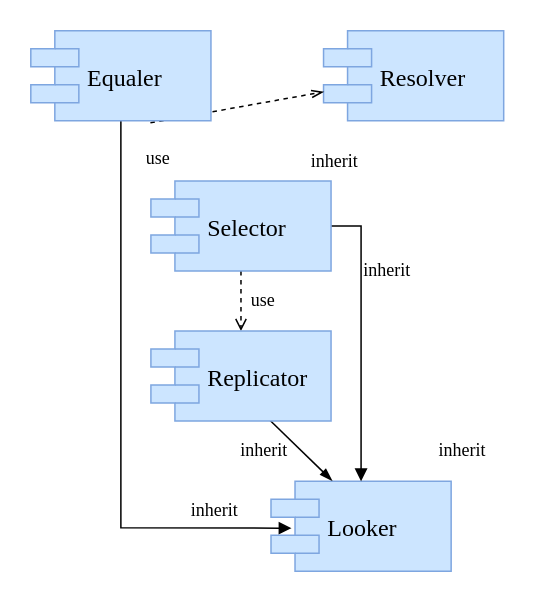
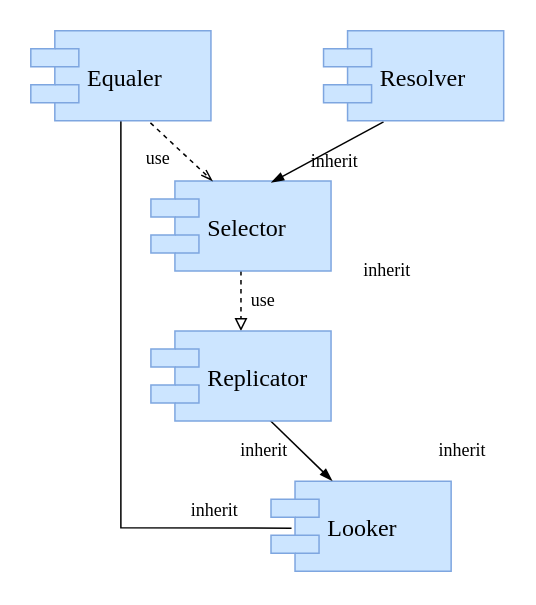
edge "Equaler" -> "Resolver": now "Equaler" -> "Selector"
edge "Resolver" -> "Selector": added
edge "Selector" -> "Replicator": arrowhead open -> block
edge "Selector" -> "Looker": removed
edge "Equaler" -> "Looker": arrowhead block -> none
